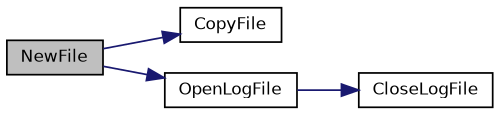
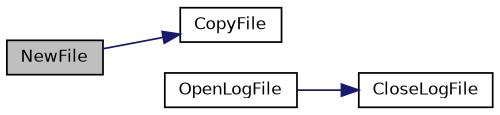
edge "NewFile" -> "OpenLogFile": removed
